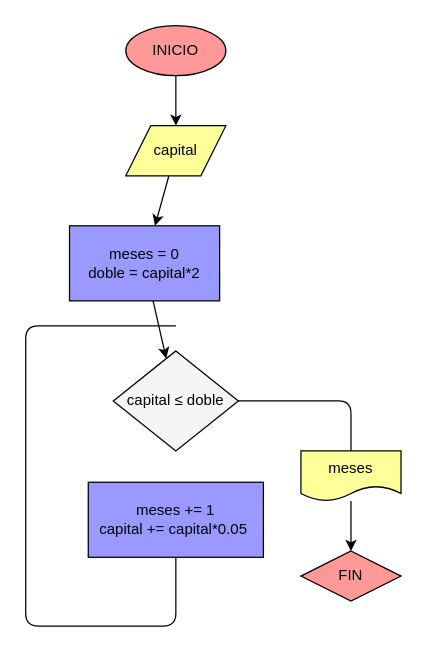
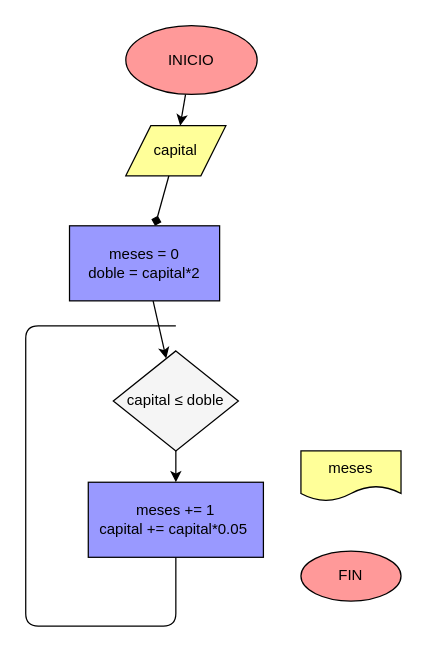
node "INICIO": size 100x50 -> 131x69
edge "capital" -> "meses = 0 doble = capital*2": arrowhead classic -> diamond
edge "capital ≤ doble" -- "meses": removed
edge "capital ≤ doble" -> "meses += 1 capital += capital*0.05": added
edge "meses" -> "FIN": removed
node "FIN": shape diamond -> ellipse
